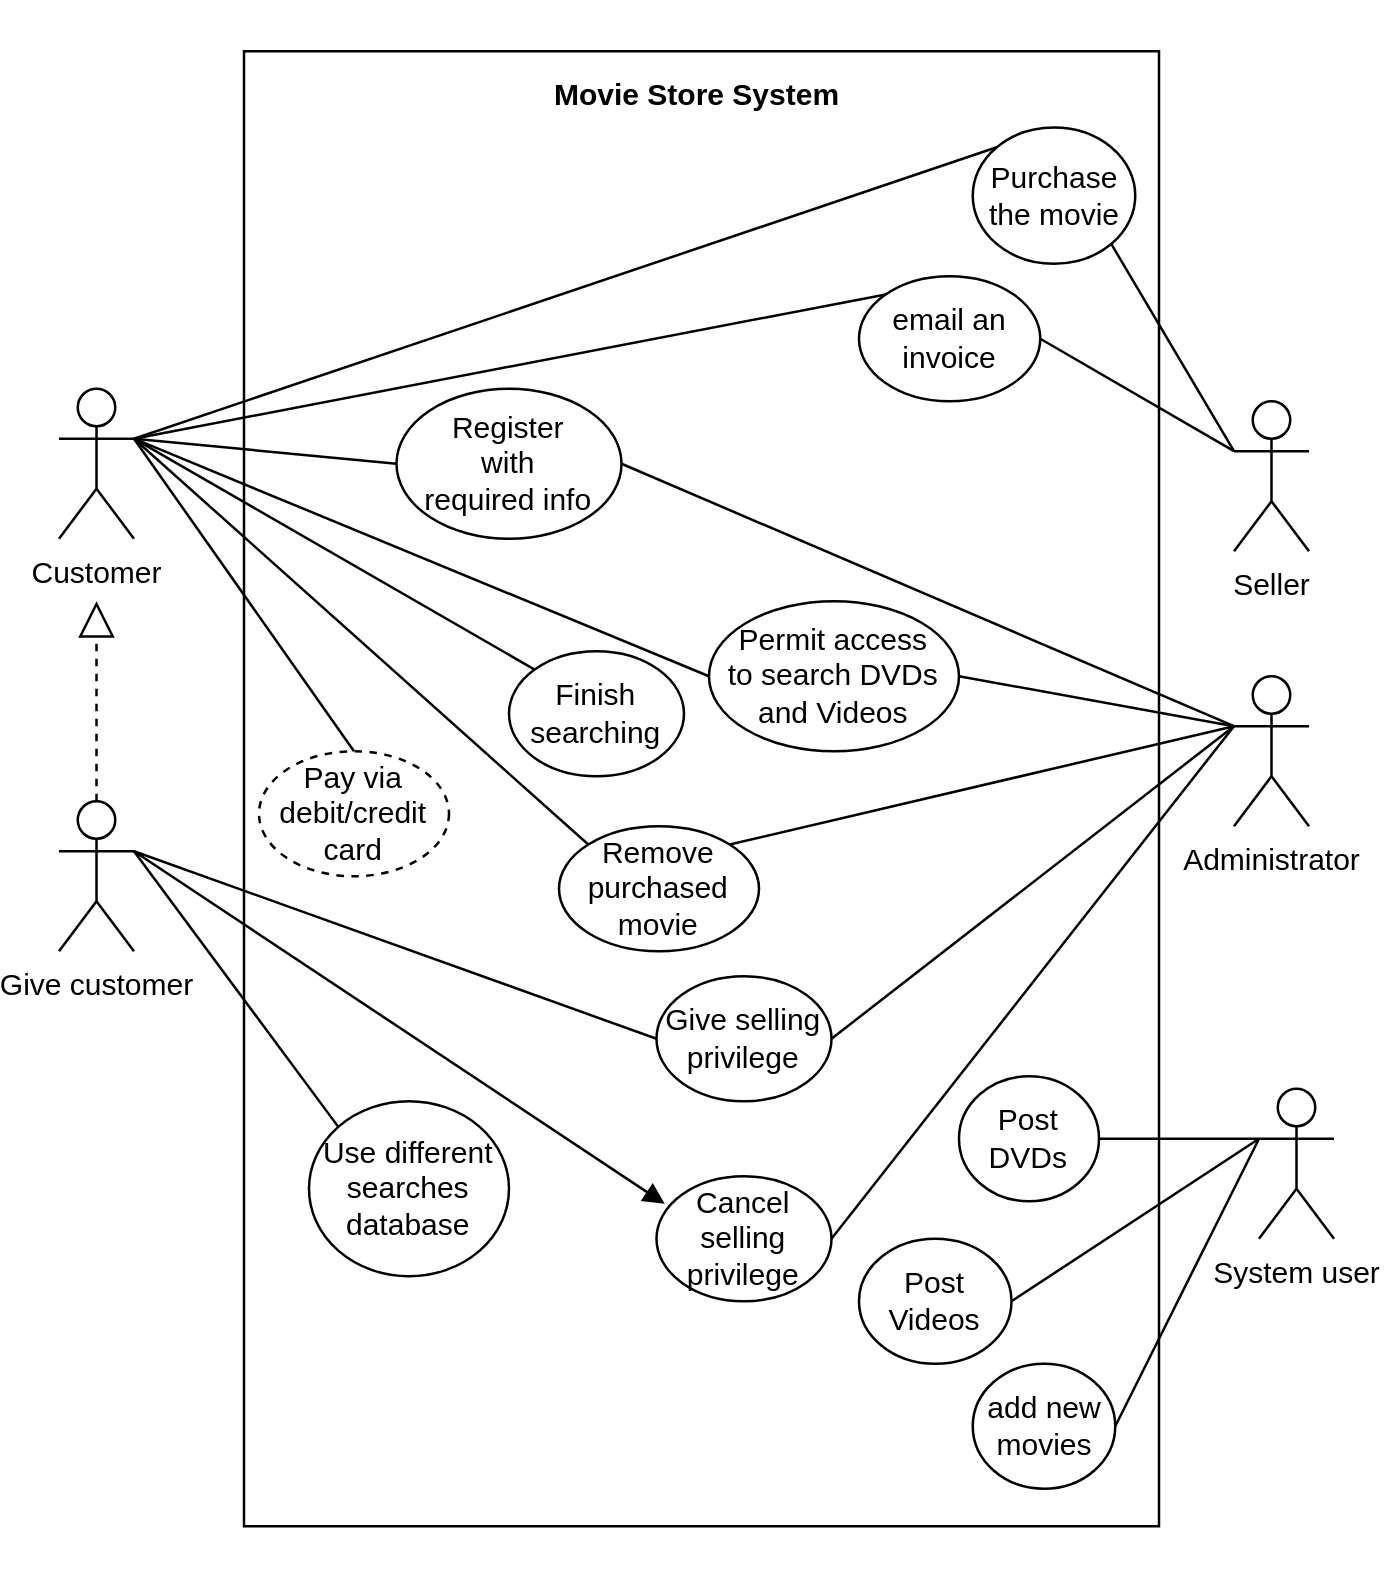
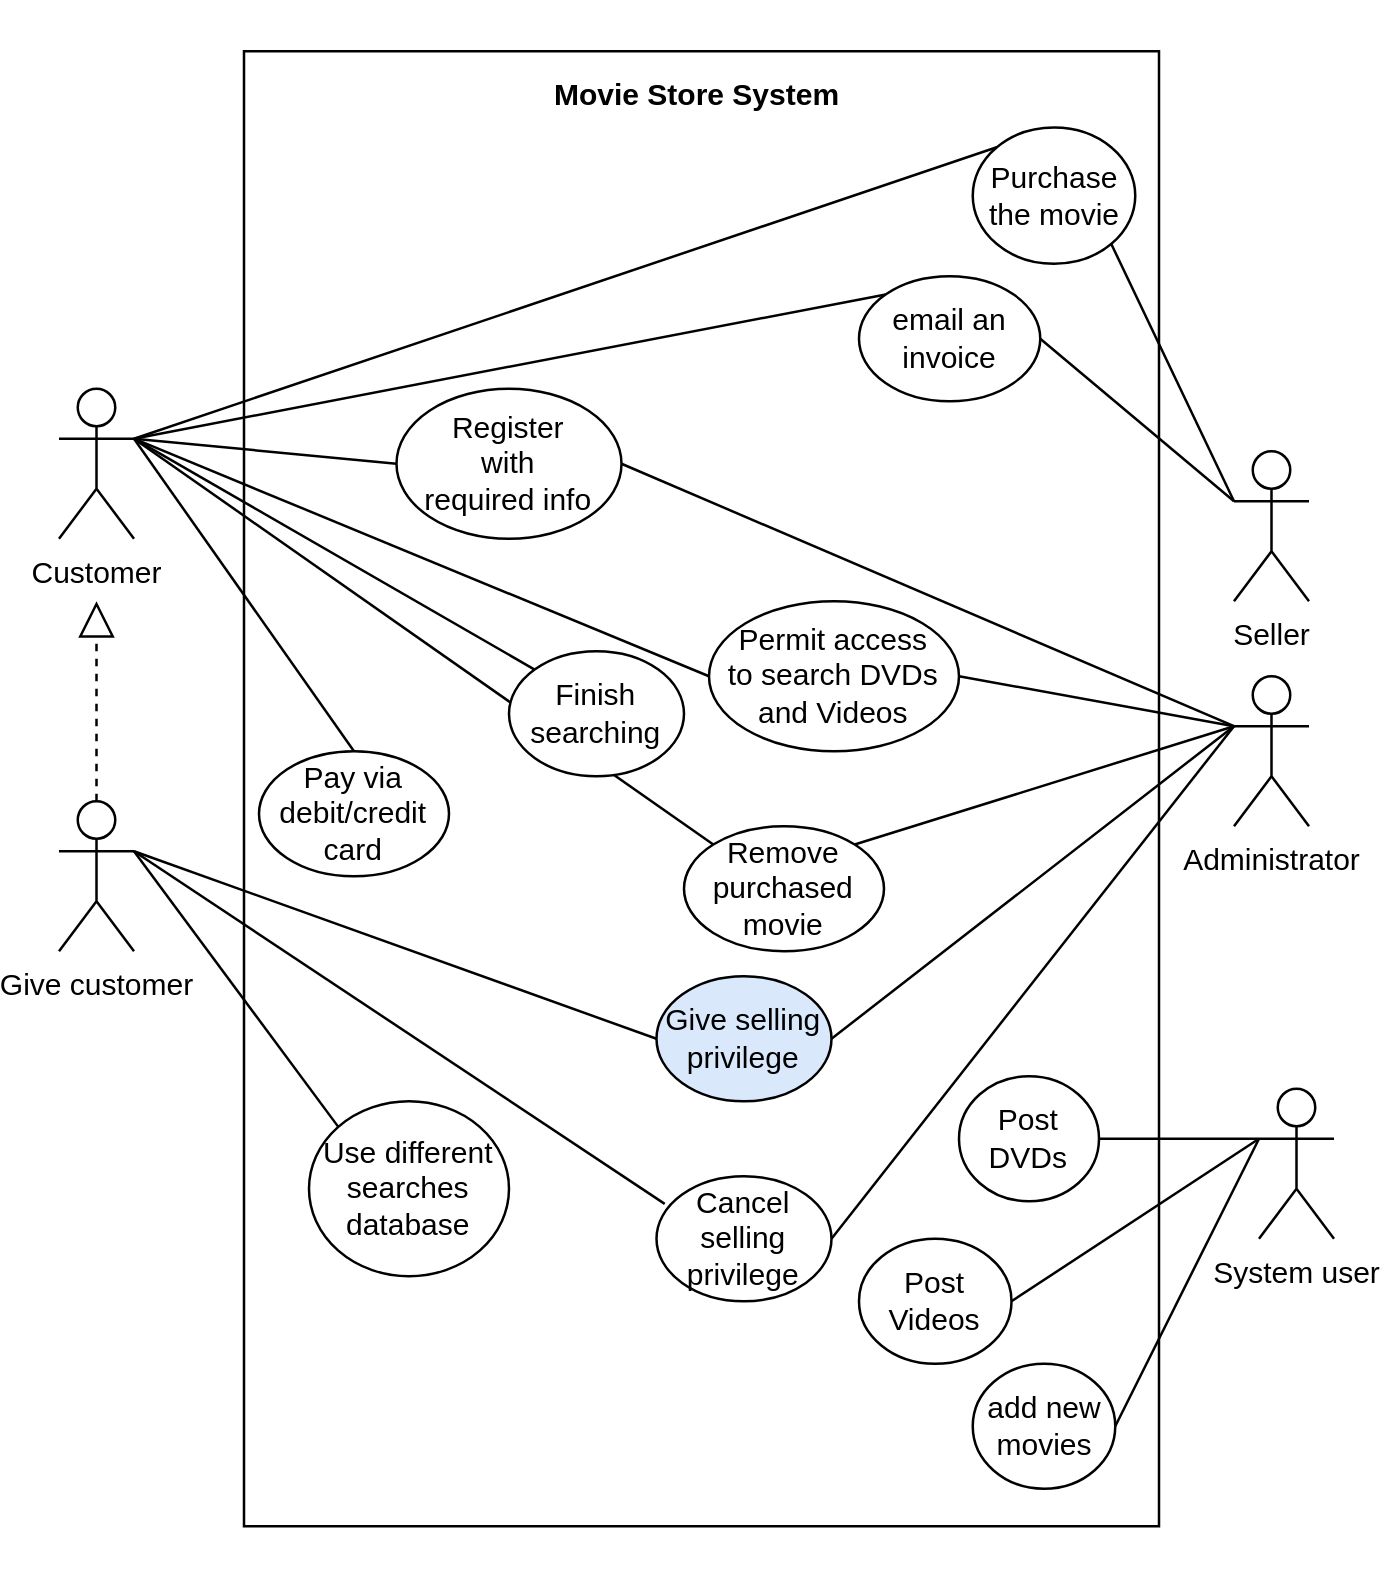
node "Seller": moved (1271, 476) -> (1271, 526)
node "Pay via debit/credit card": style dashed -> solid
node "Remove purchased movie": moved (659, 889) -> (784, 889)
node "Give selling privilege": fillcolor #ffffff -> #dae8fc
edge "Give customer" -> "Cancel selling privilege": arrowhead block -> none
